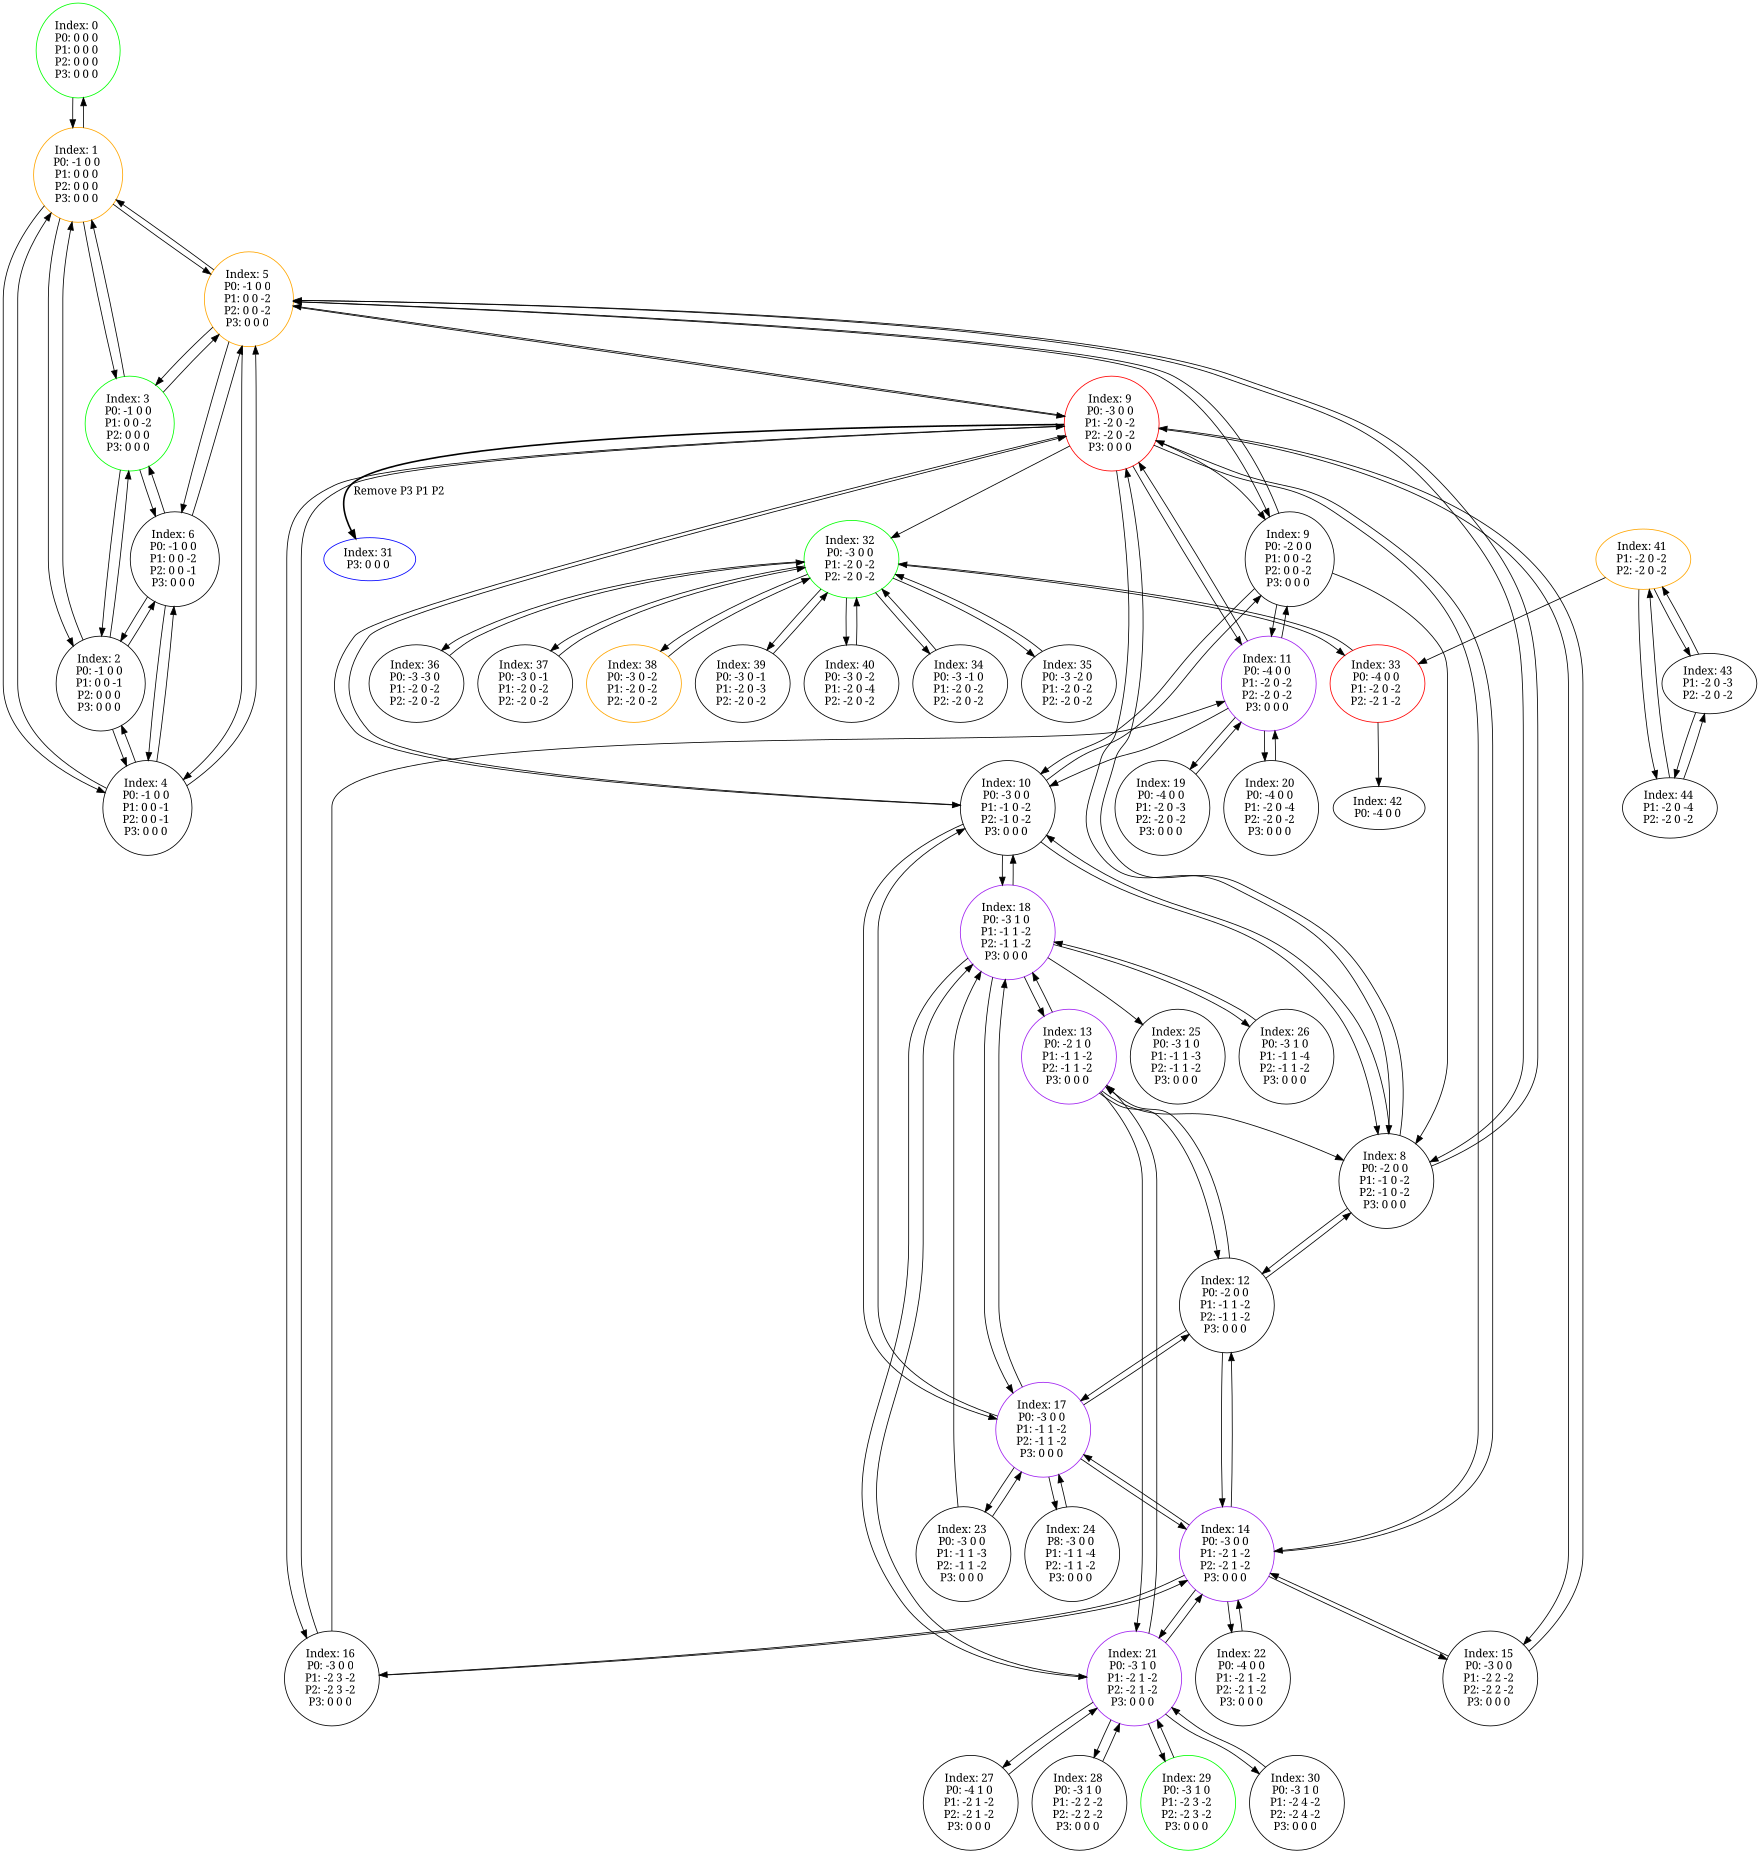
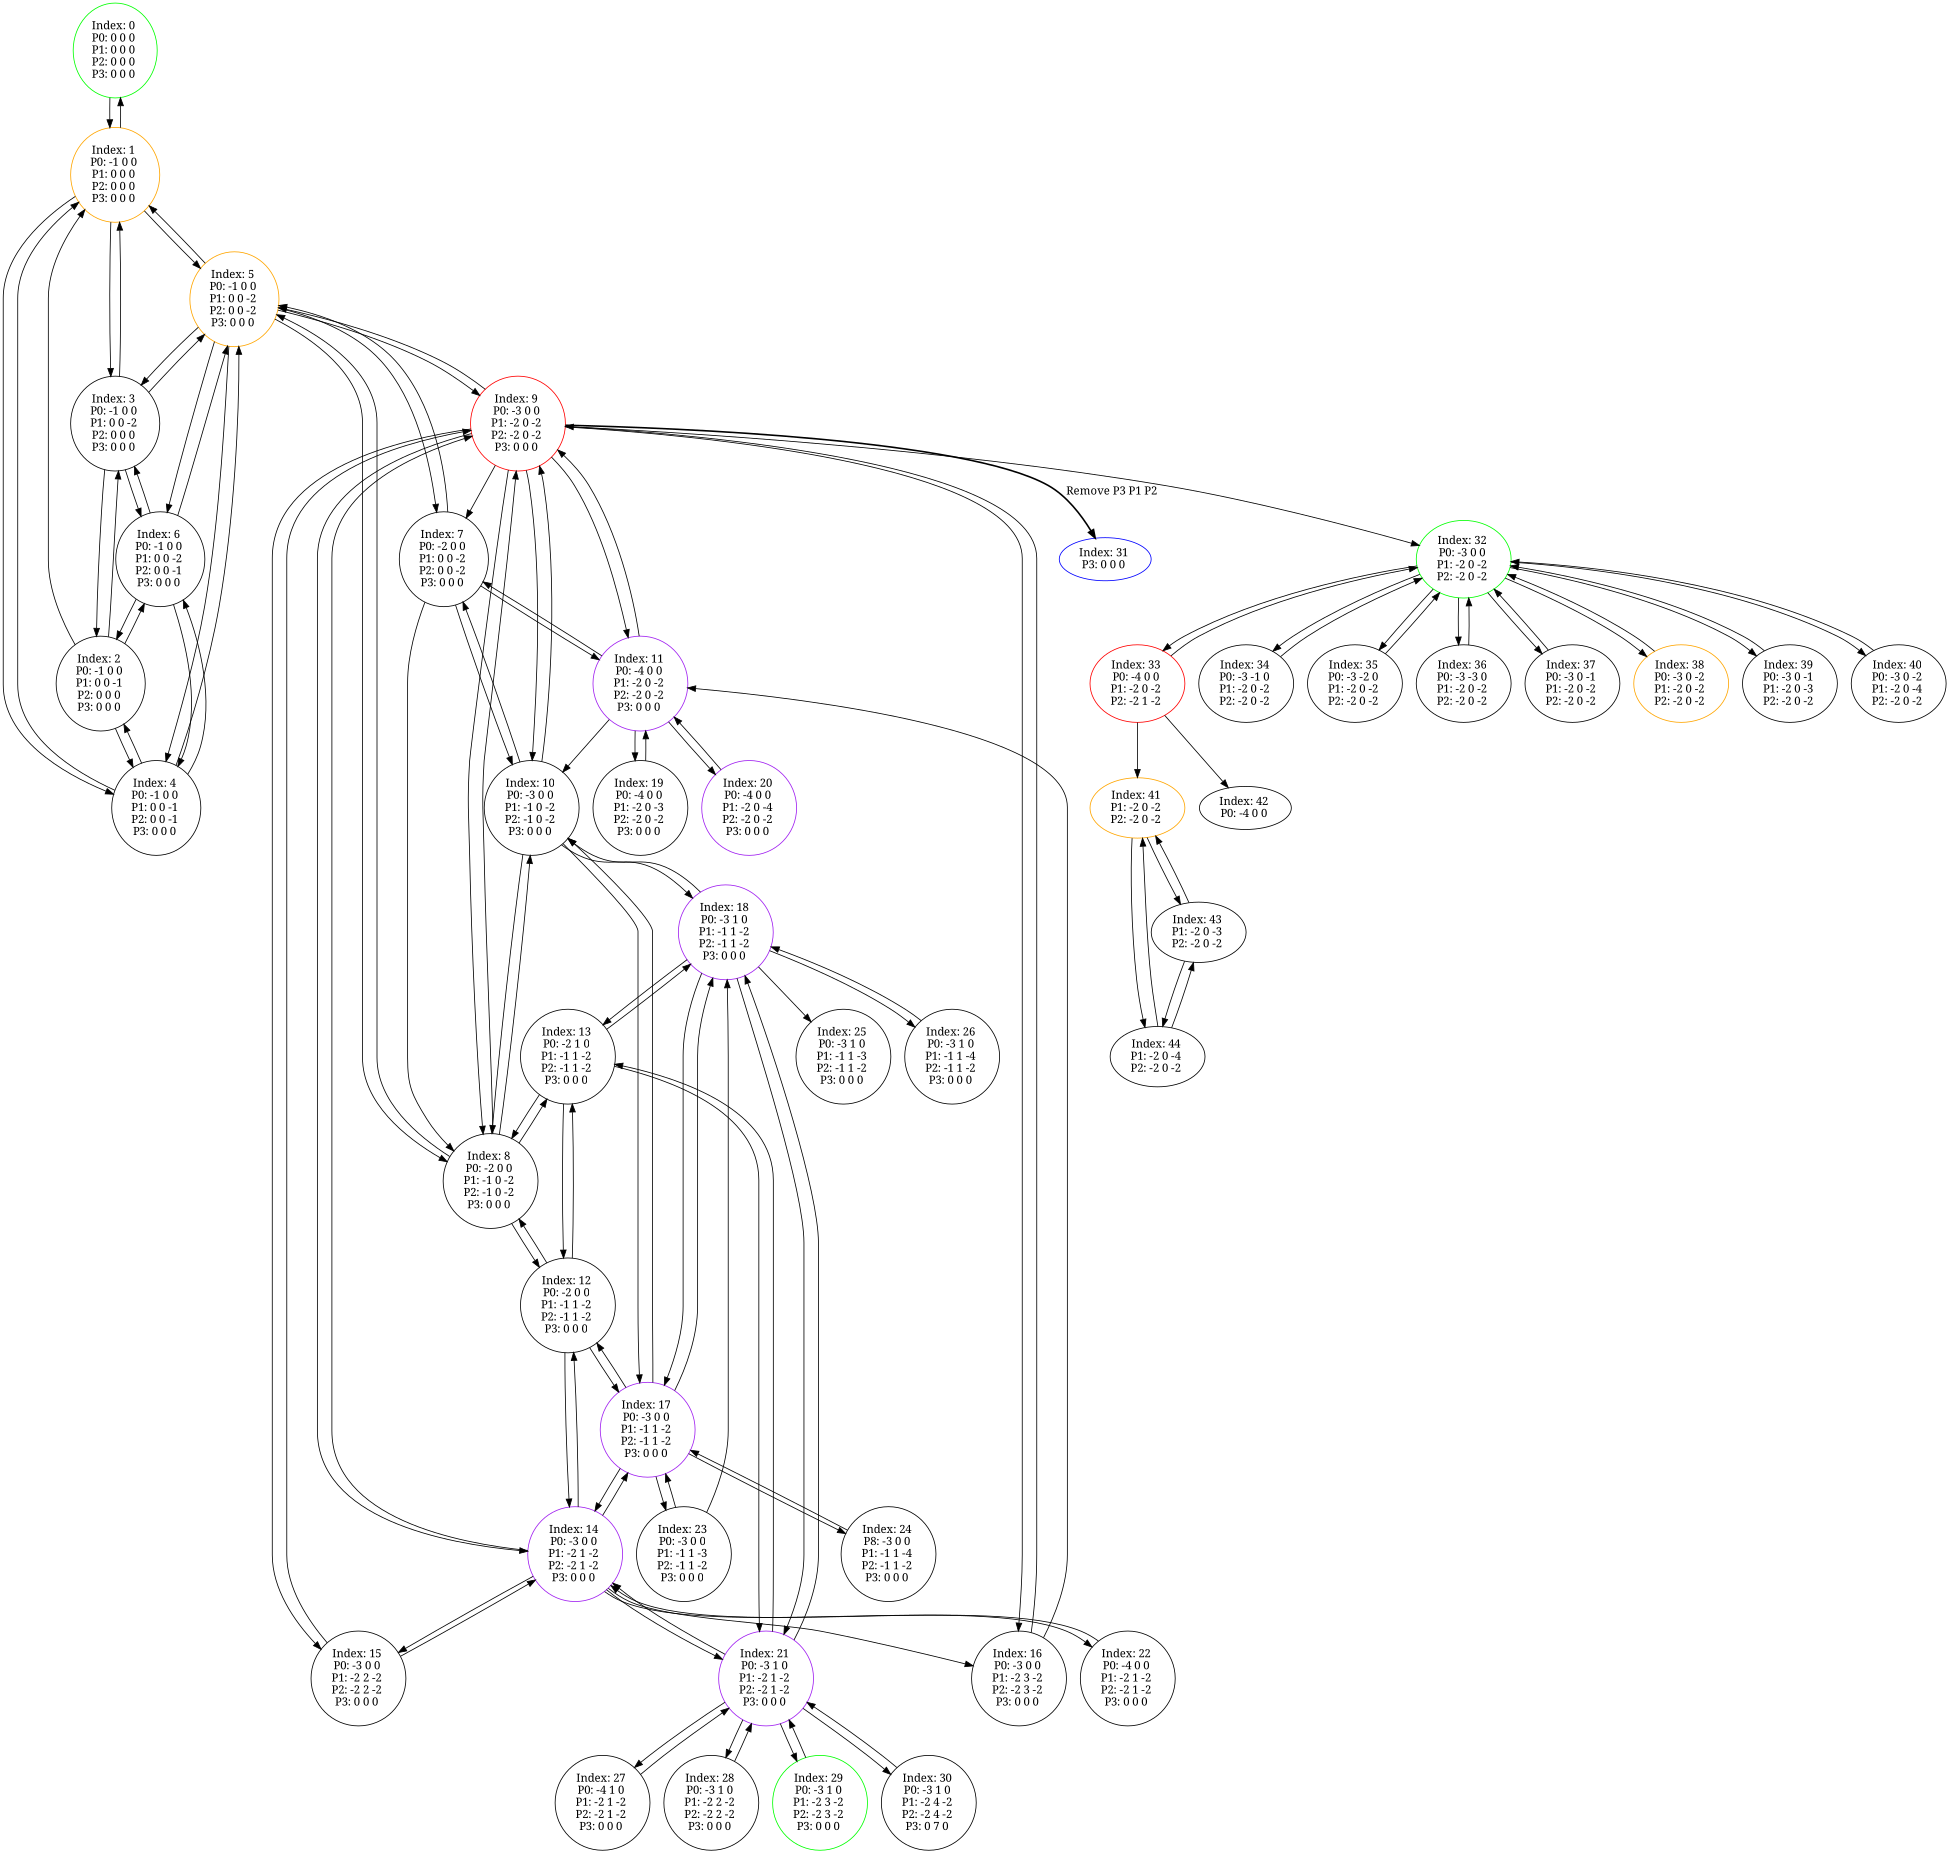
node "Index: 3 P0: -1 0 0 P1: 0 0 -2 P2: 0 0 0 P3: 0 0 0": color green -> black
edge "Index: 1 P0: -1 0 0 P1: 0 0 0 P2: 0 0 0 P3: 0 0 0" -> "Index: 2 P0: -1 0 0 P1: 0 0 -1 P2: 0 0 0 P3: 0 0 0": removed
node "Index: 9 P0: -2 0 0 P1: 0 0 -2 P2: 0 0 -2 P3: 0 0 0": label "Index: 9 P0: -2 0 0 P1: 0 0 -2 P2: 0 0 -2 P3: 0 0 0" -> "Index: 7 P0: -2 0 0 P1: 0 0 -2 P2: 0 0 -2 P3: 0 0 0"
edge "Index: 41 P1: -2 0 -2 P2: -2 0 -2" -> "Index: 33 P0: -4 0 0 P1: -2 0 -2 P2: -2 1 -2": reversed
node "Index: 20 P0: -4 0 0 P1: -2 0 -4 P2: -2 0 -2 P3: 0 0 0": color black -> purple
node "Index: 13 P0: -2 1 0 P1: -1 1 -2 P2: -1 1 -2 P3: 0 0 0": color purple -> black
edge "Index: 8 P0: -2 0 0 P1: -1 0 -2 P2: -1 0 -2 P3: 0 0 0" -> "Index: 13 P0: -2 1 0 P1: -1 1 -2 P2: -1 1 -2 P3: 0 0 0": added
edge "Index: 16 P0: -3 0 0 P1: -2 3 -2 P2: -2 3 -2 P3: 0 0 0" -> "Index: 14 P0: -3 0 0 P1: -2 1 -2 P2: -2 1 -2 P3: 0 0 0": removed
node "Index: 30 P0: -3 1 0 P1: -2 4 -2 P2: -2 4 -2 P3: 0 0 0": label "Index: 30 P0: -3 1 0 P1: -2 4 -2 P2: -2 4 -2 P3: 0 0 0" -> "Index: 30 P0: -3 1 0 P1: -2 4 -2 P2: -2 4 -2 P3: 0 7 0"
